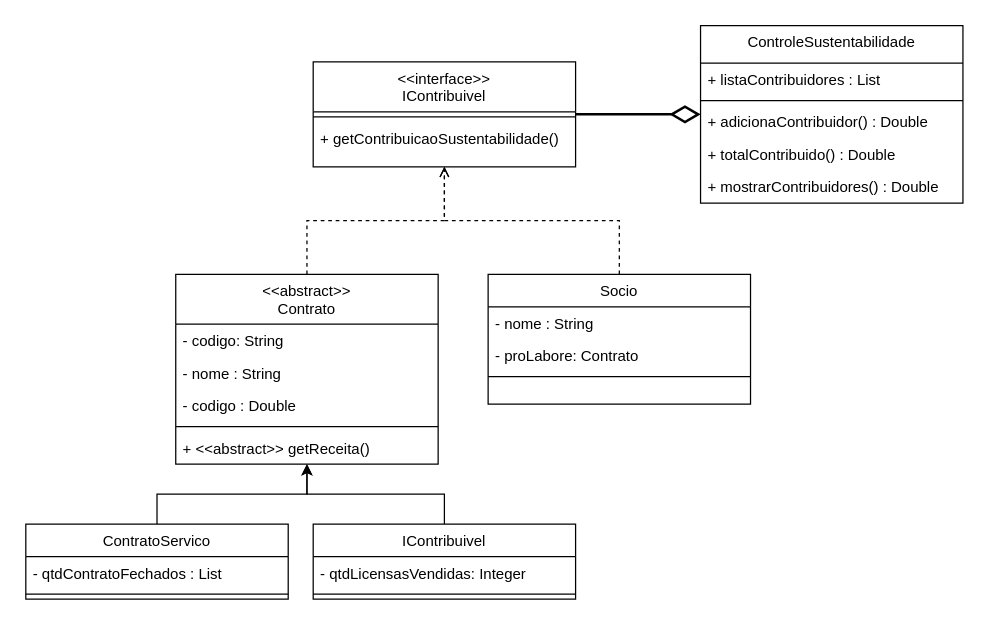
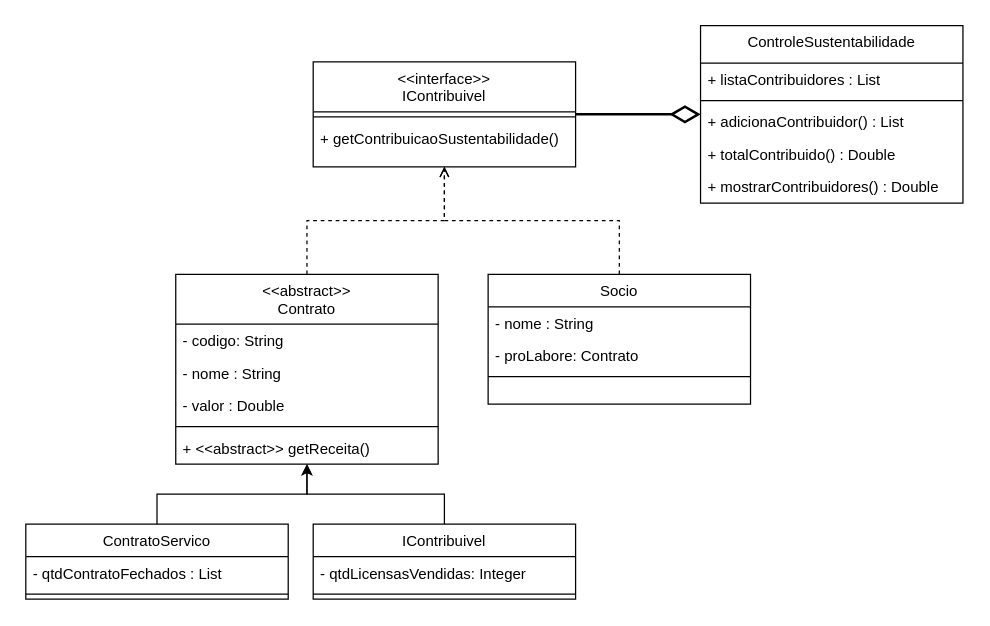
node "+ adicionaContribuidor() : Double": label "+ adicionaContribuidor() : Double" -> "+ adicionaContribuidor() : List"
node "- codigo : Double": label "- codigo : Double" -> "- valor : Double"
